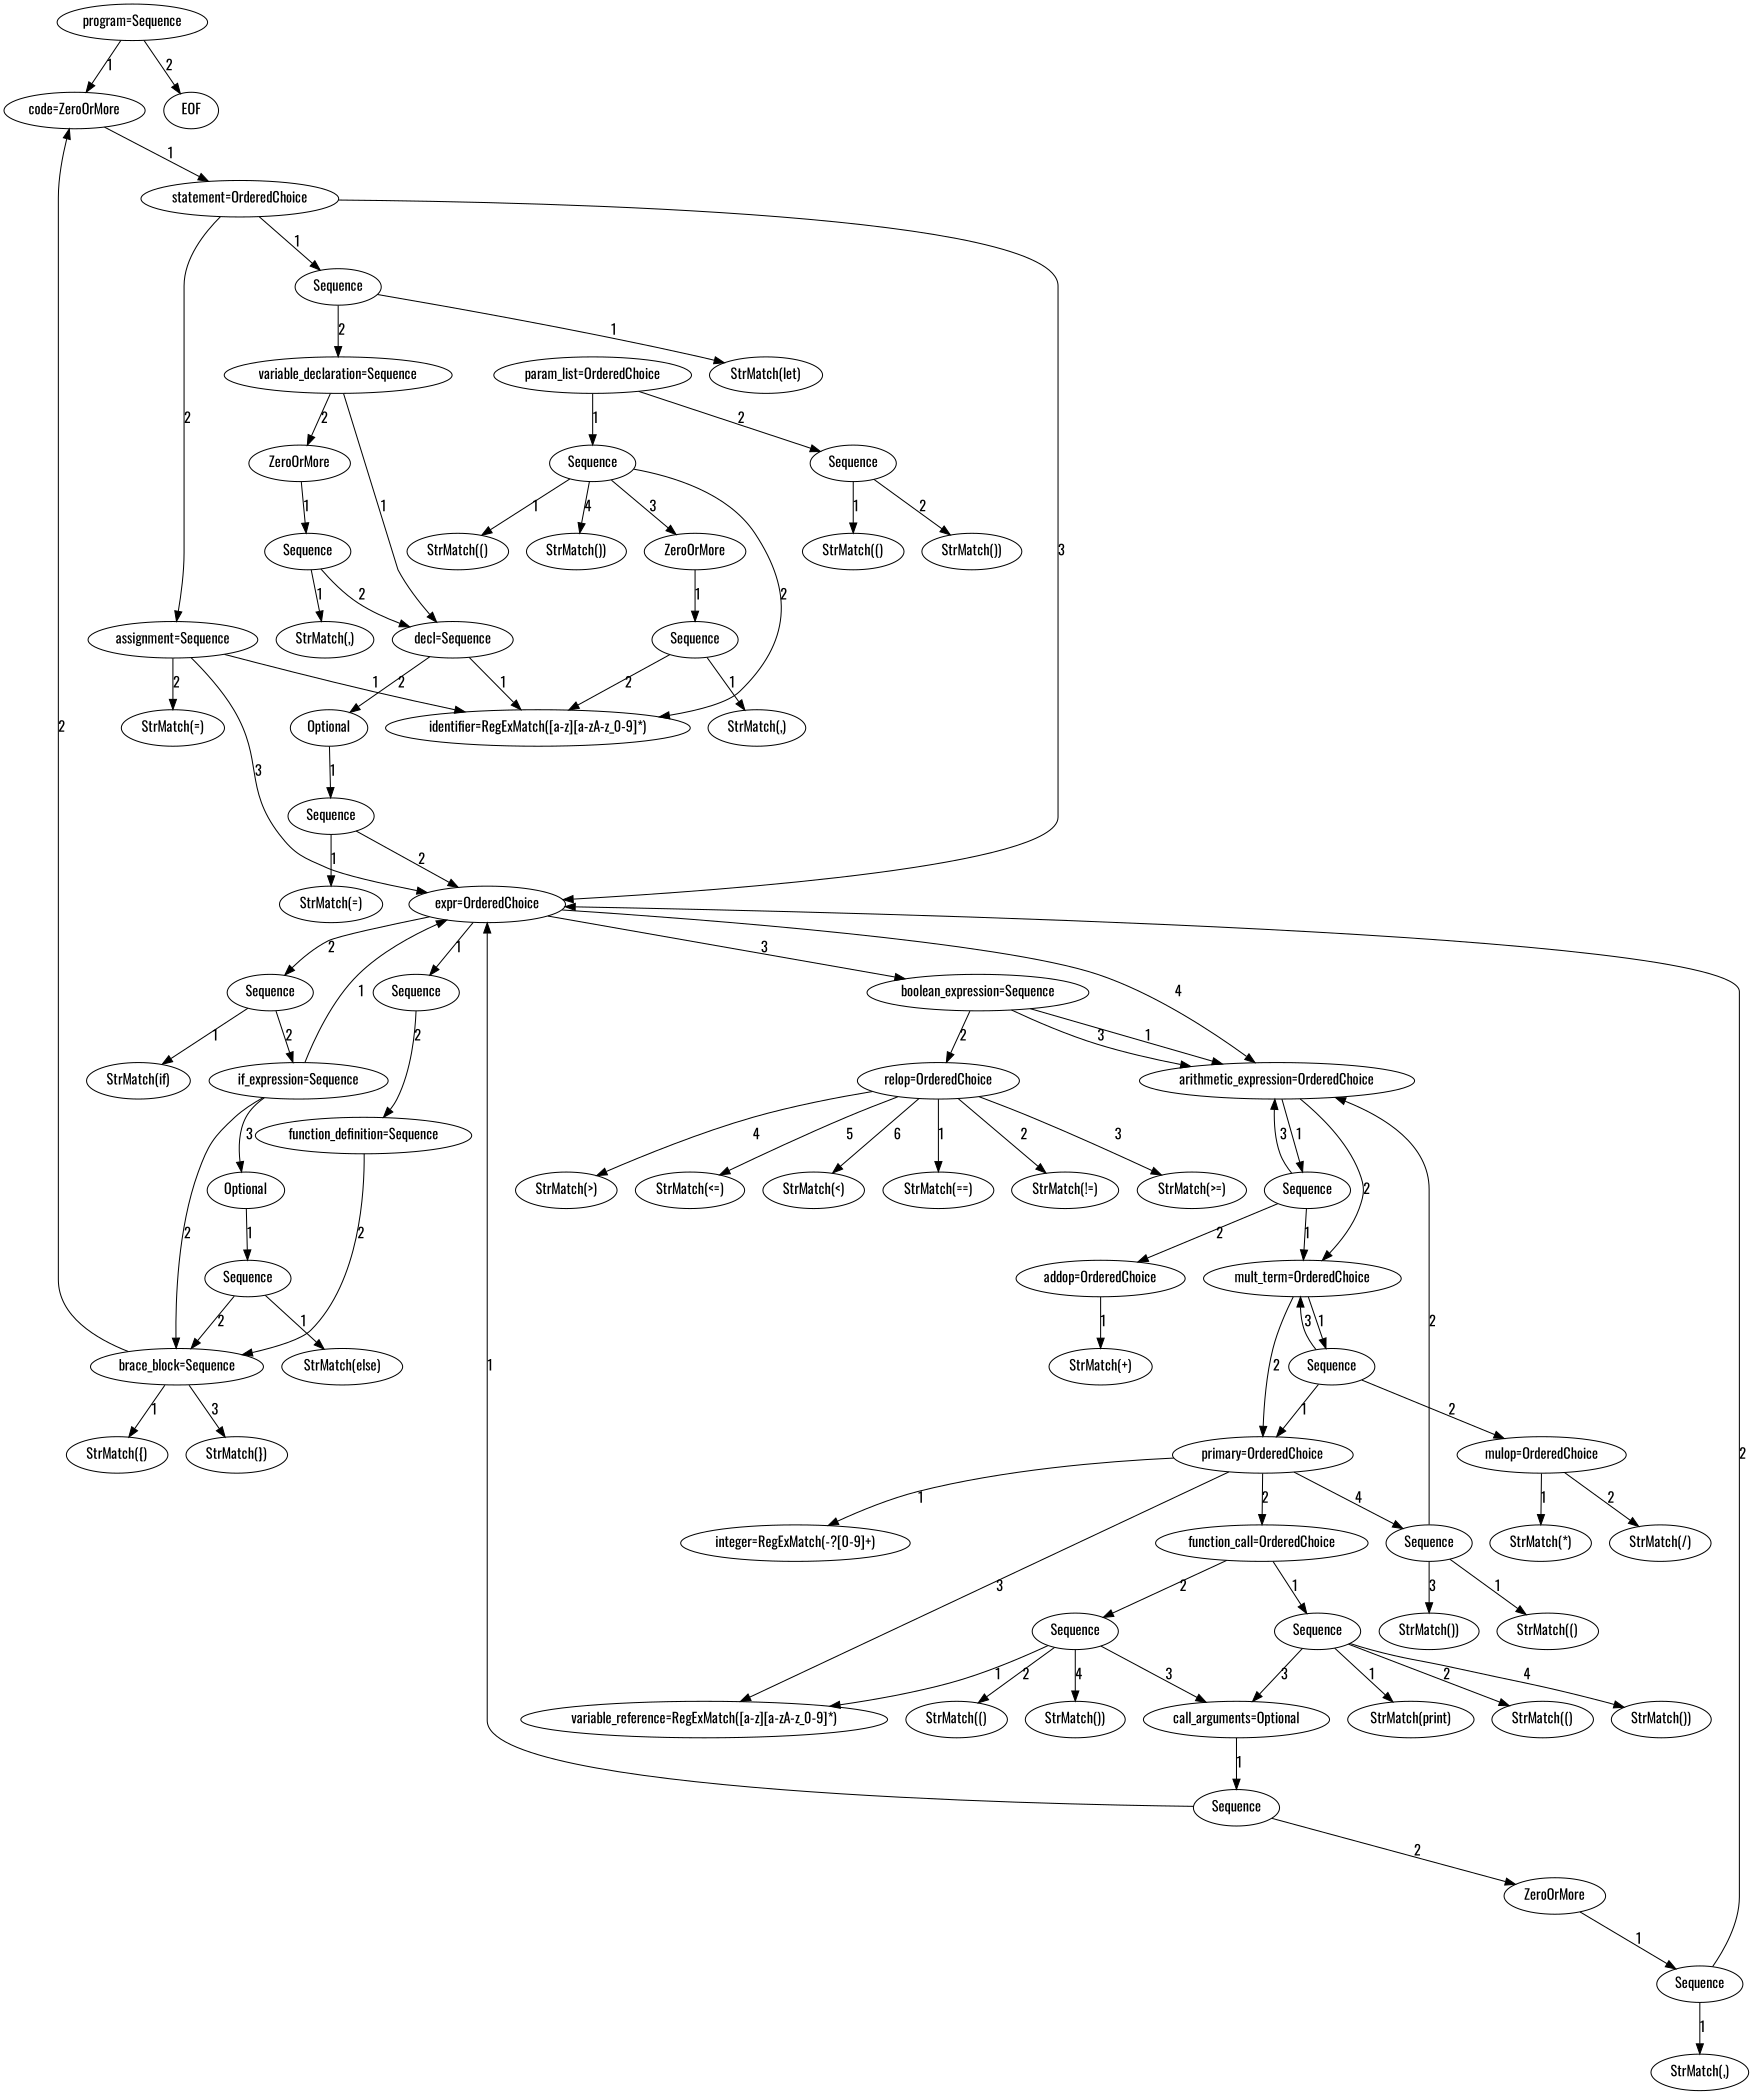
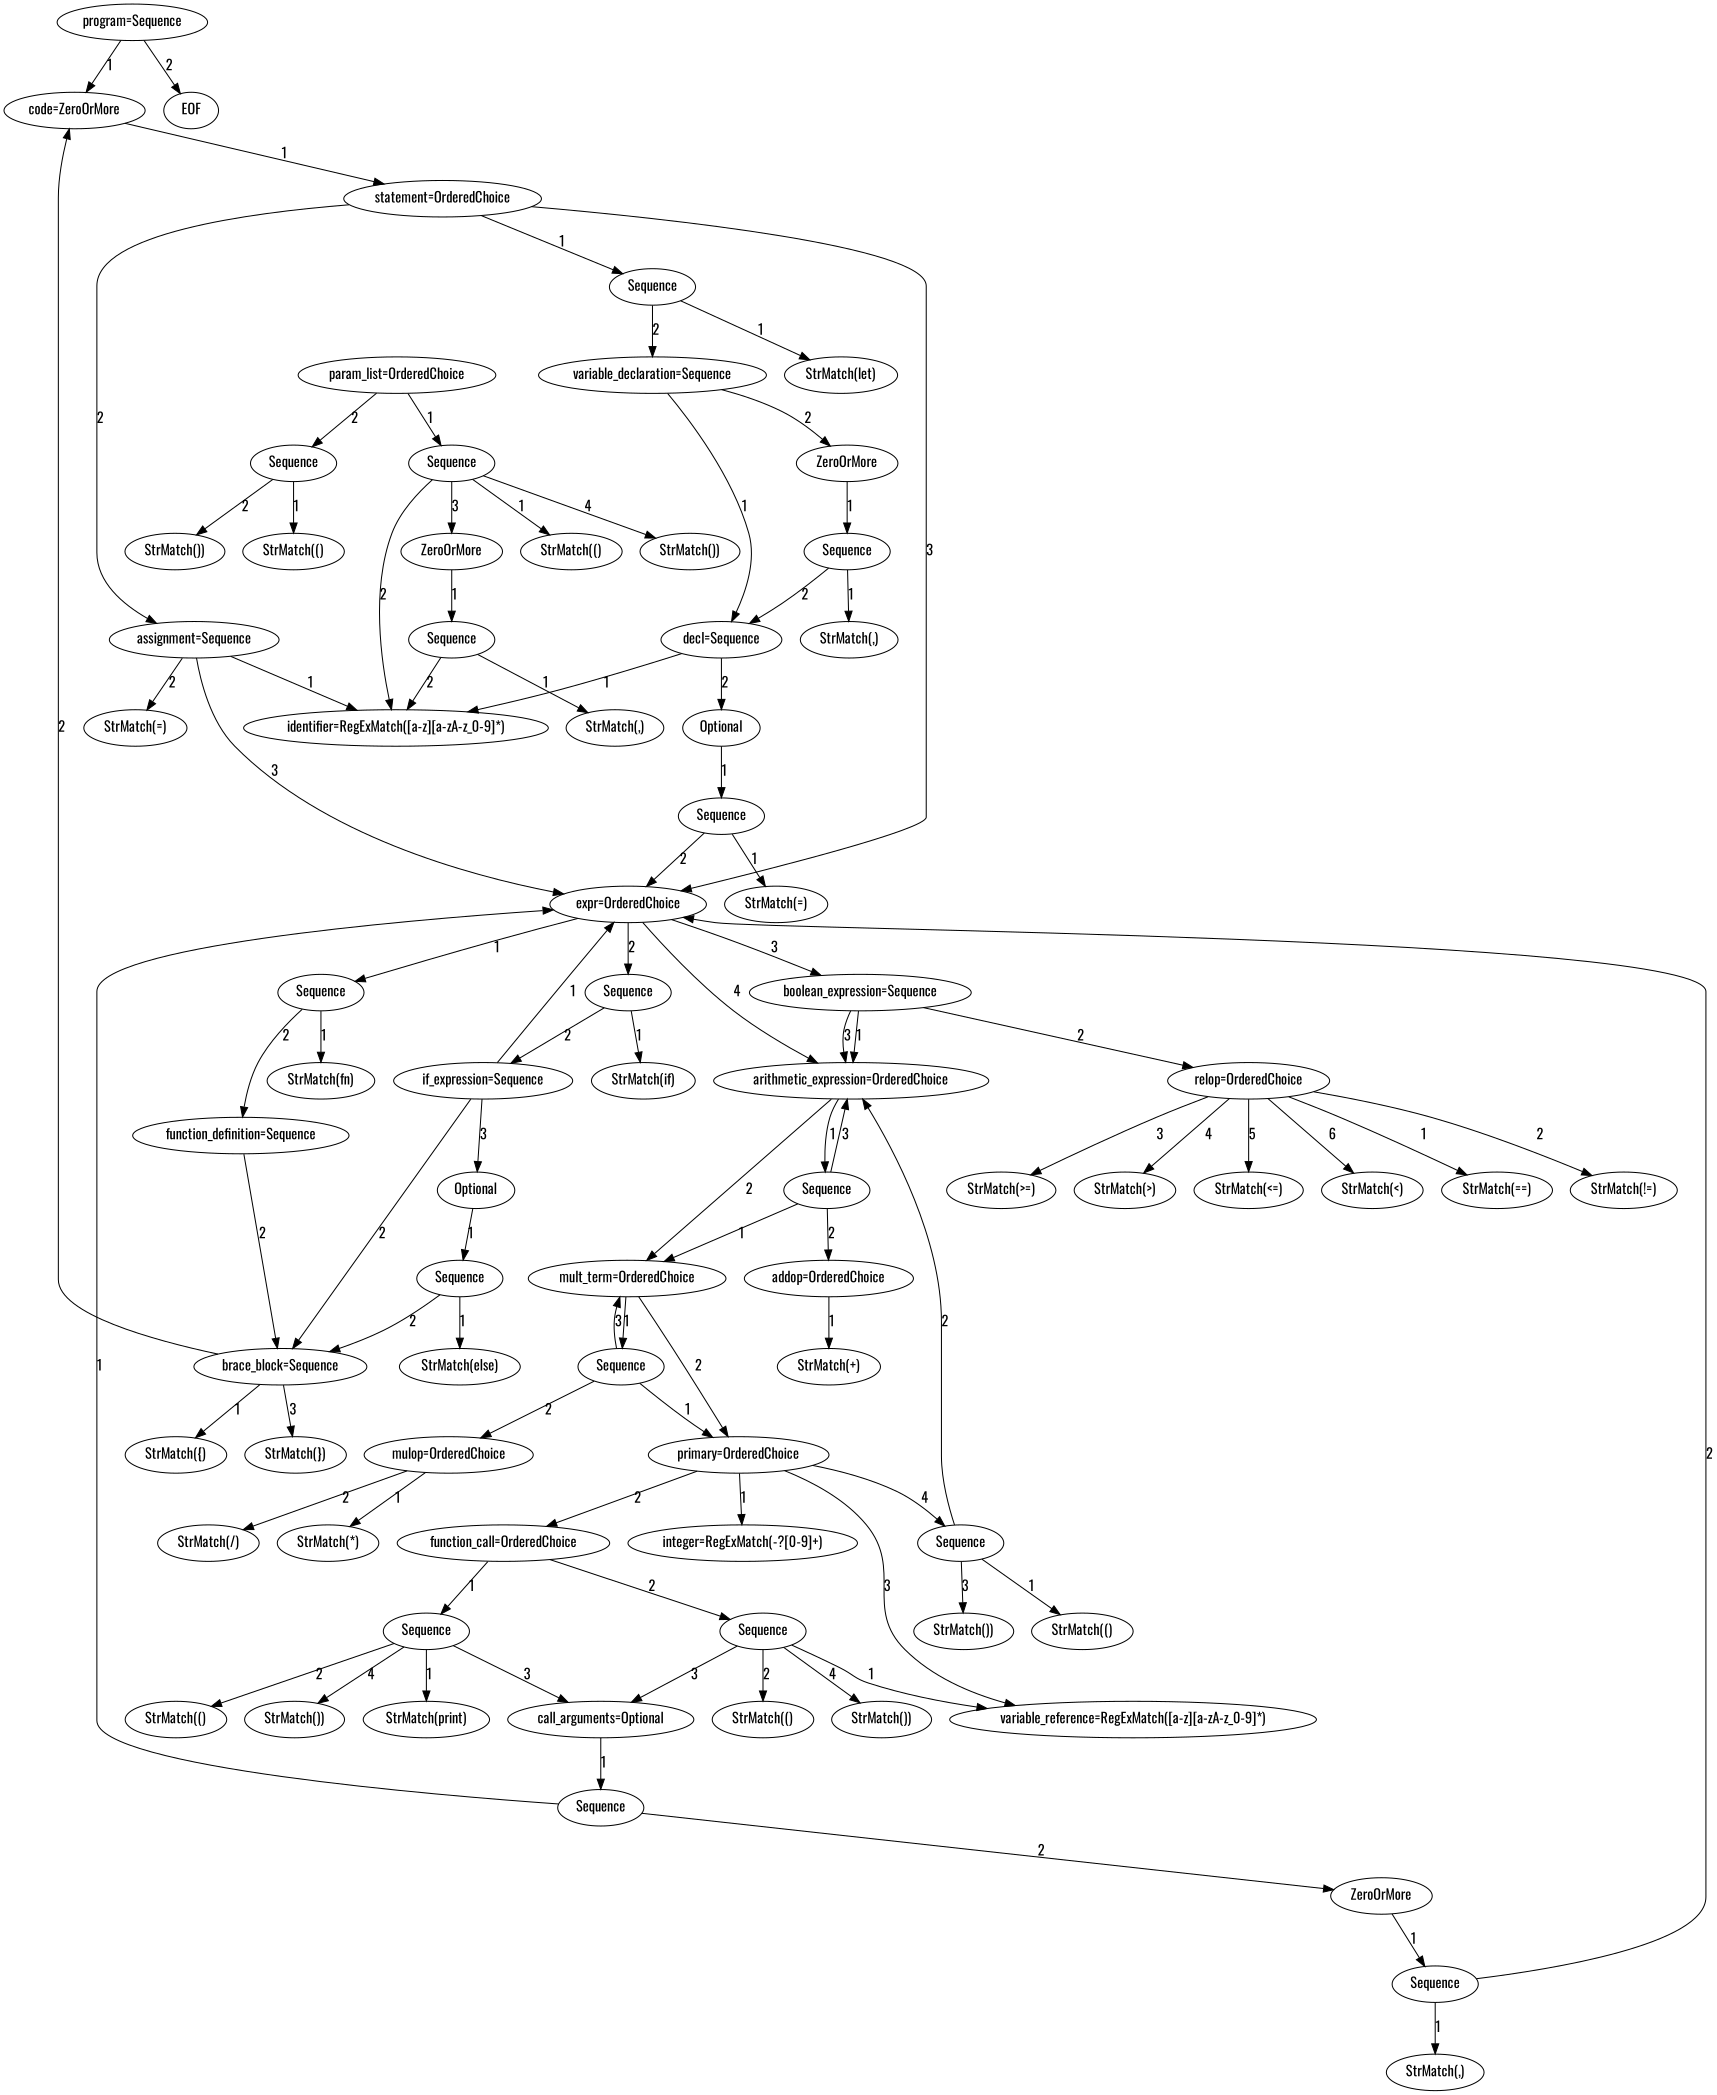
node "StrMatch(fn)": added
